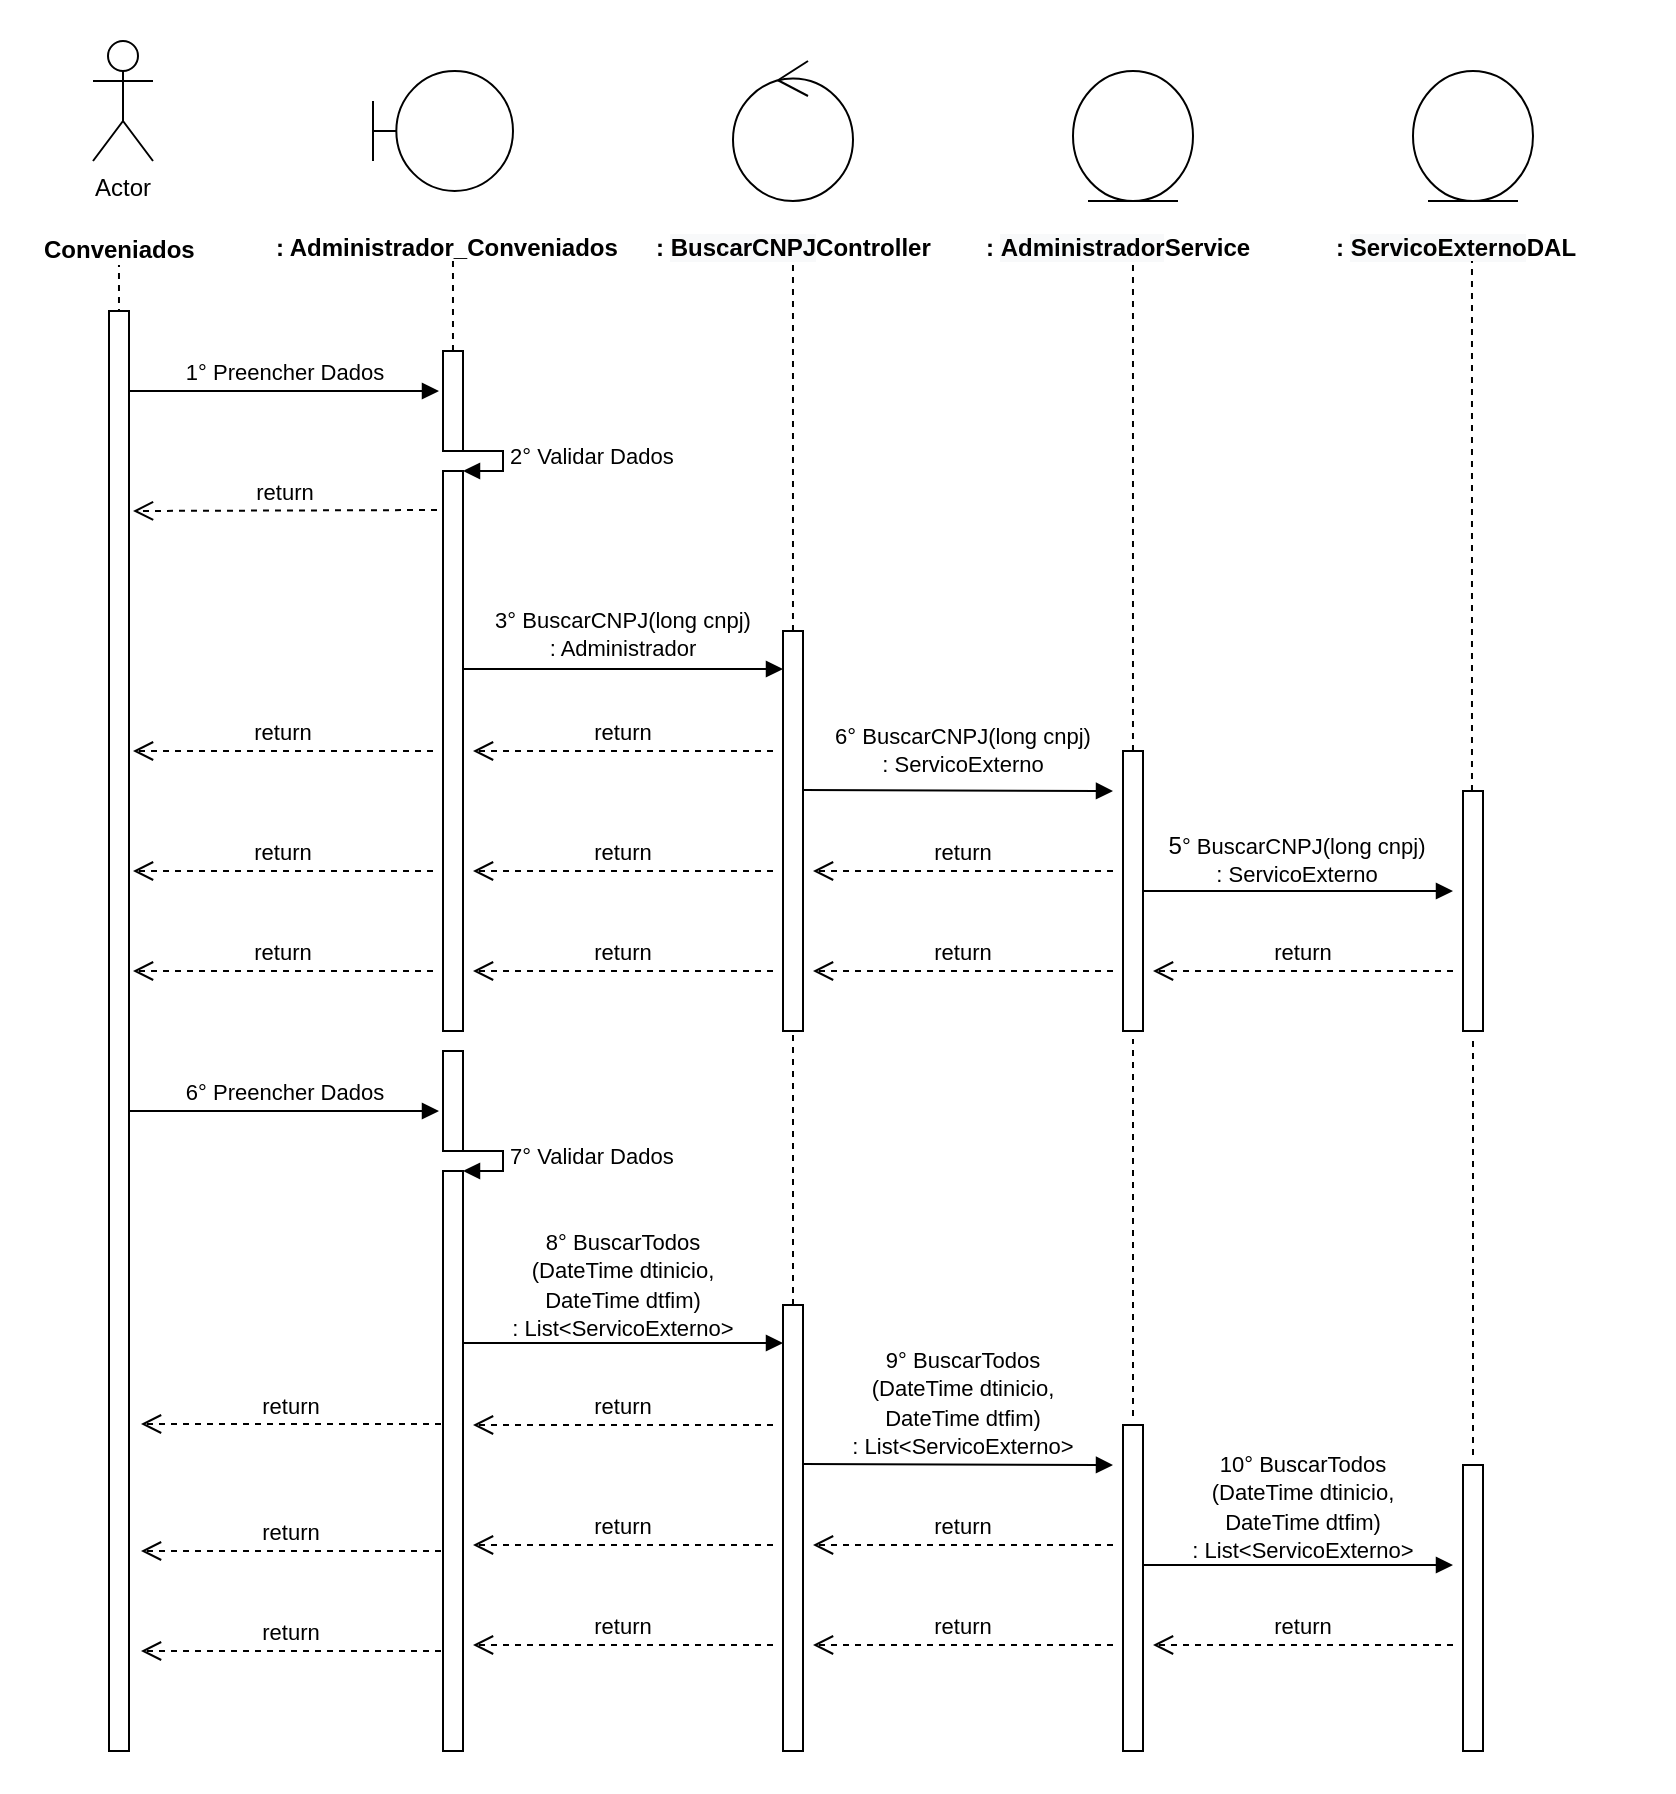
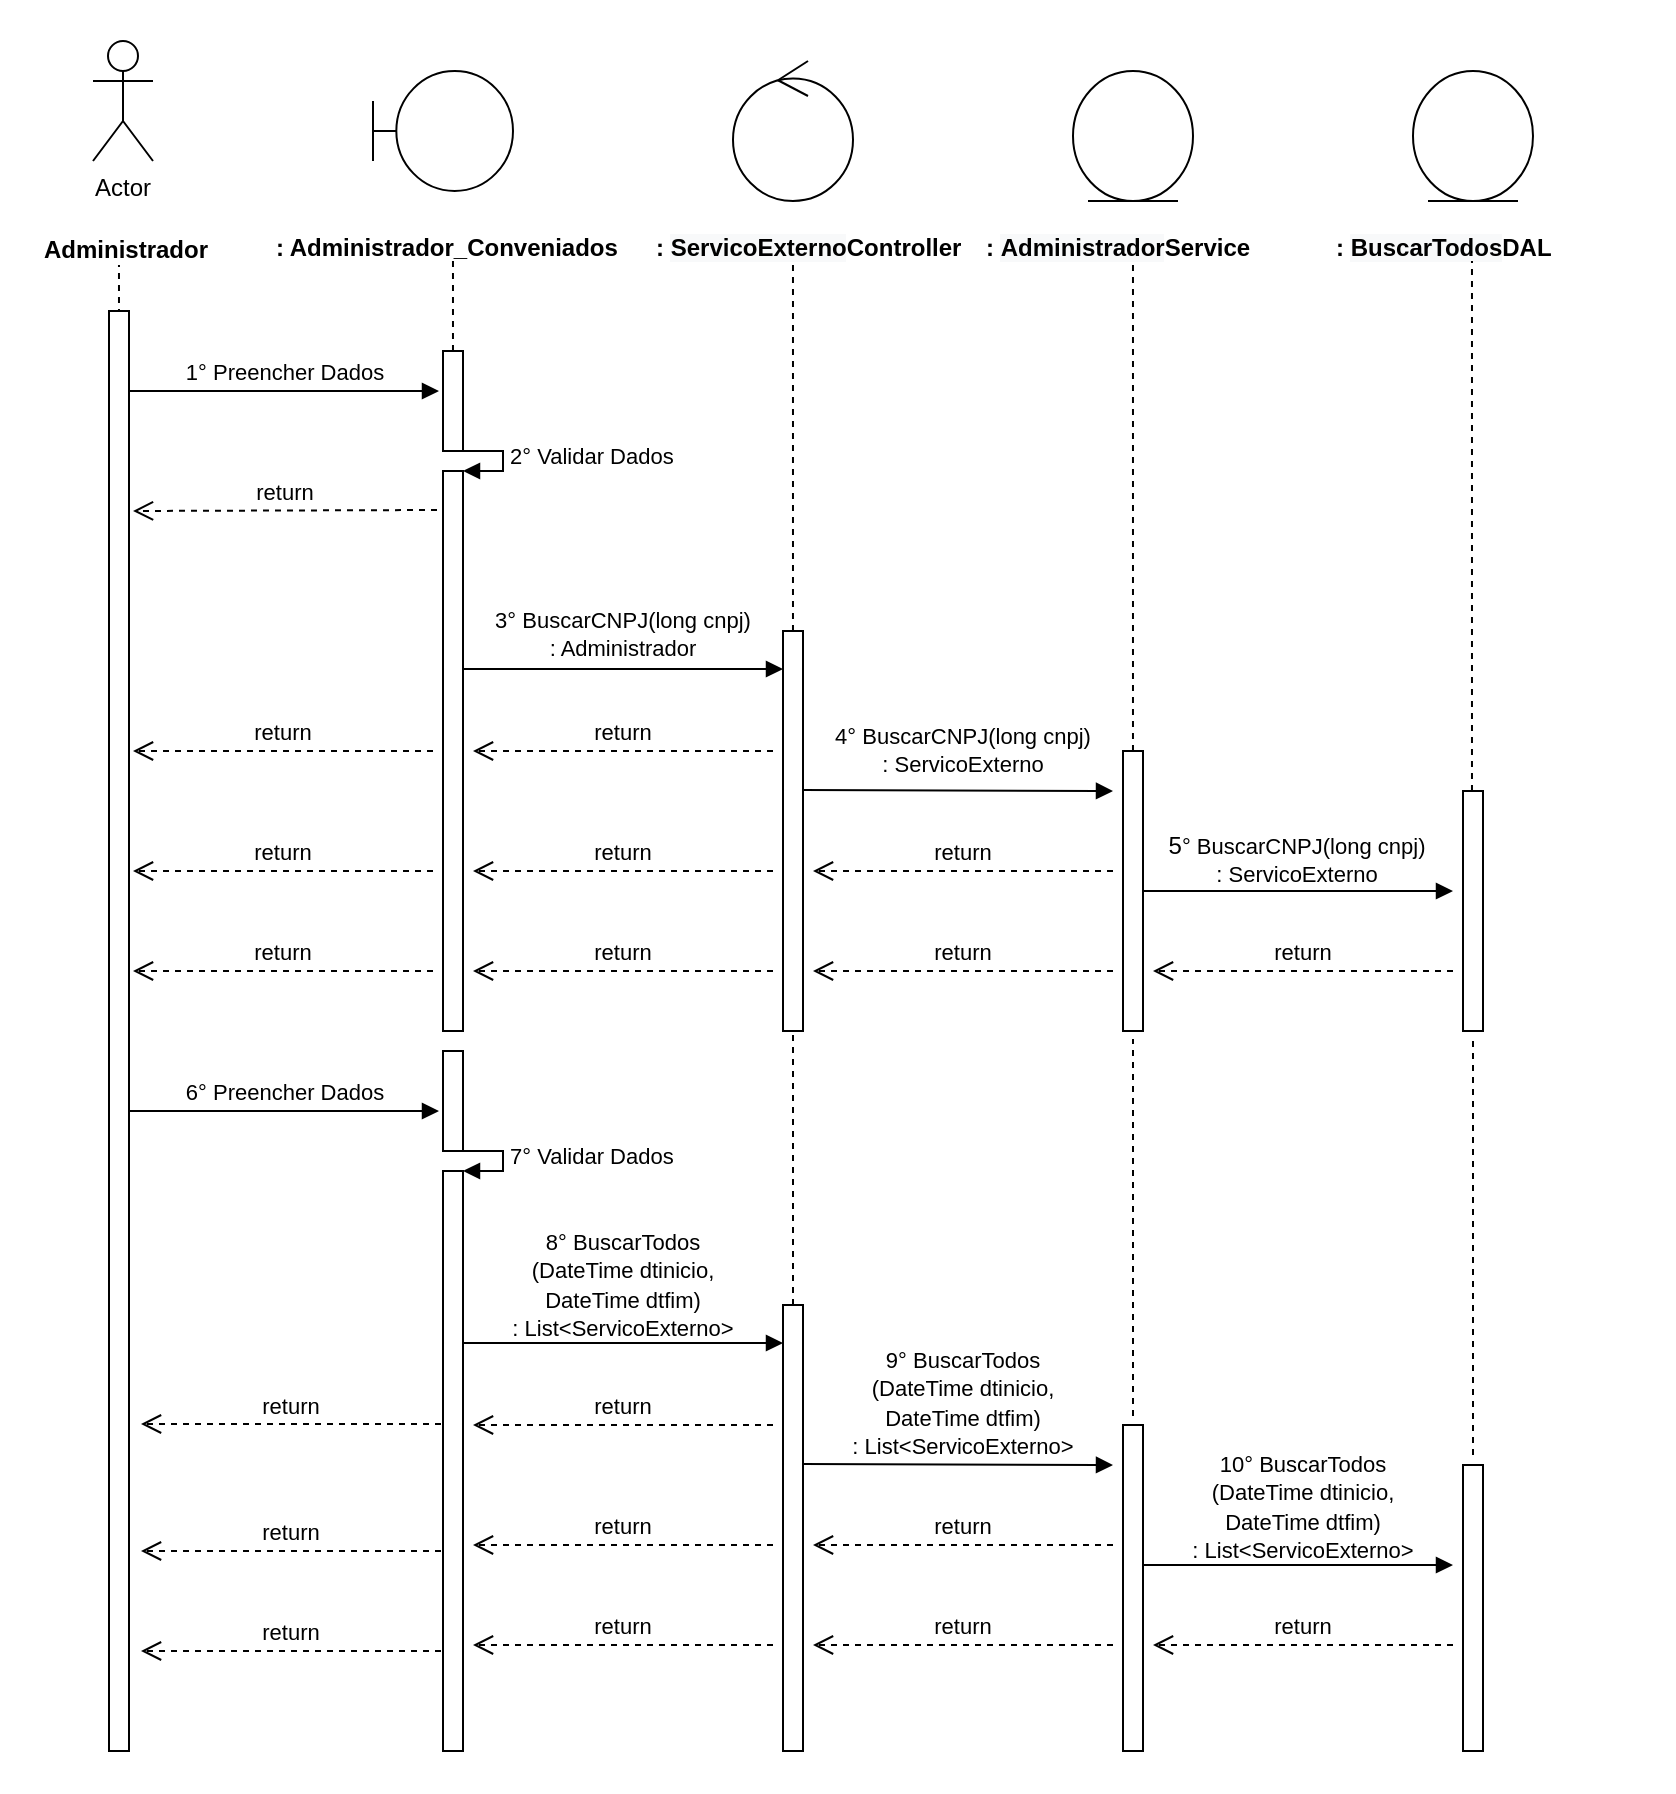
node ": BuscarCNPJController": label ": BuscarCNPJController" -> ": ServicoExternoController"
node ": ServicoExternoDAL": label ": ServicoExternoDAL" -> ": BuscarTodosDAL"
node "Conveniados": label "Conveniados" -> "Administrador"
node "6° BuscarCNPJ(long cnpj) : ServicoExterno": label "6° BuscarCNPJ(long cnpj) : ServicoExterno" -> "4° BuscarCNPJ(long cnpj) : ServicoExterno"
